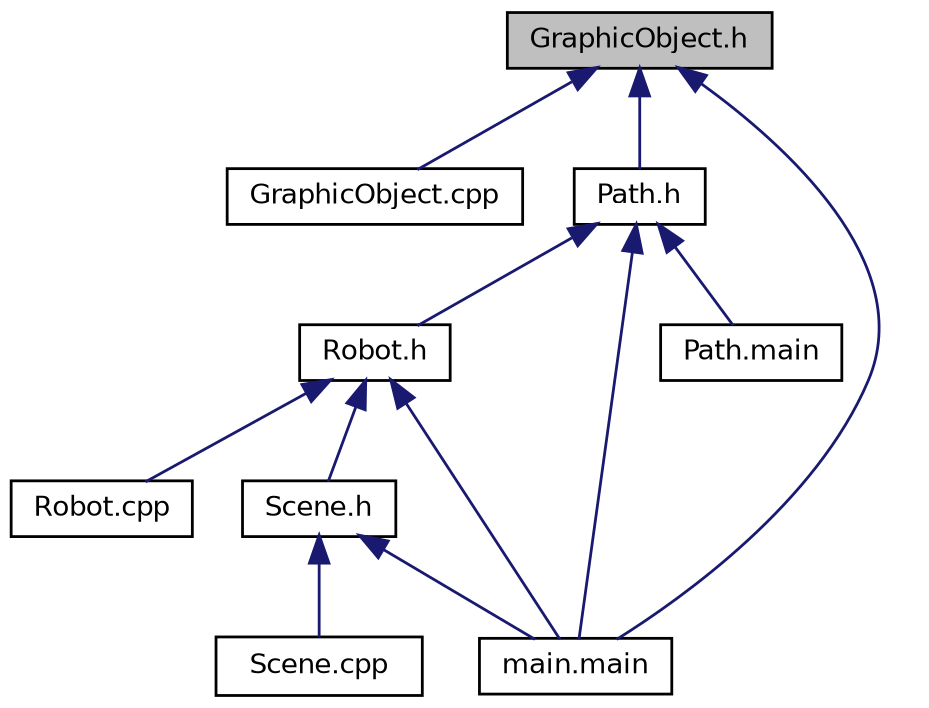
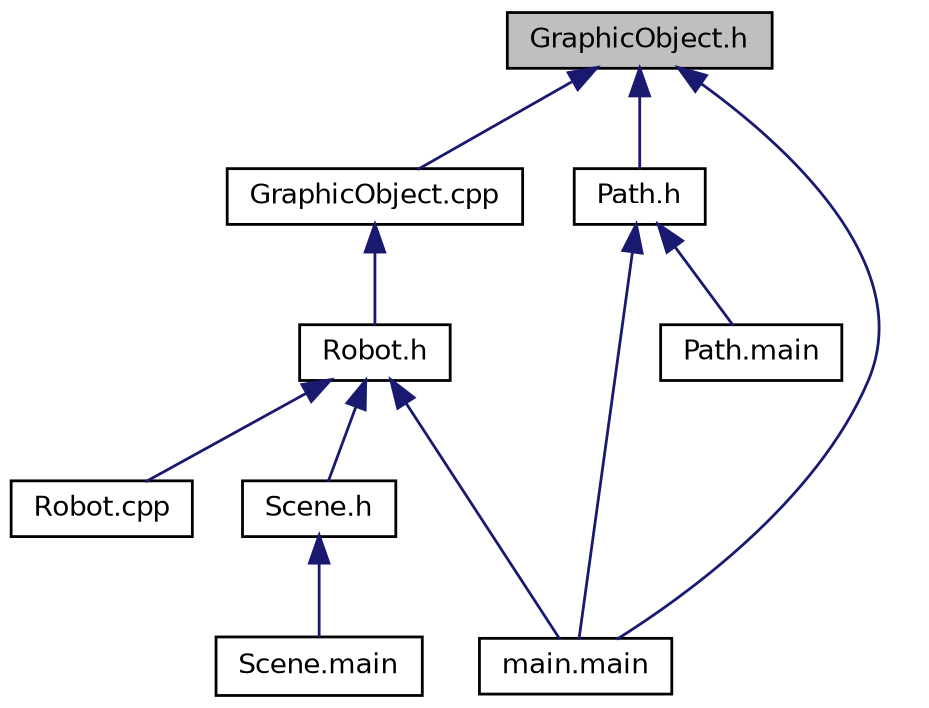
edge "Robot.h" -> "Path.h": now "Robot.h" -> "GraphicObject.cpp"
edge "main.main" -> "Scene.h": removed
node "Scene.cpp": label "Scene.cpp" -> "Scene.main"
